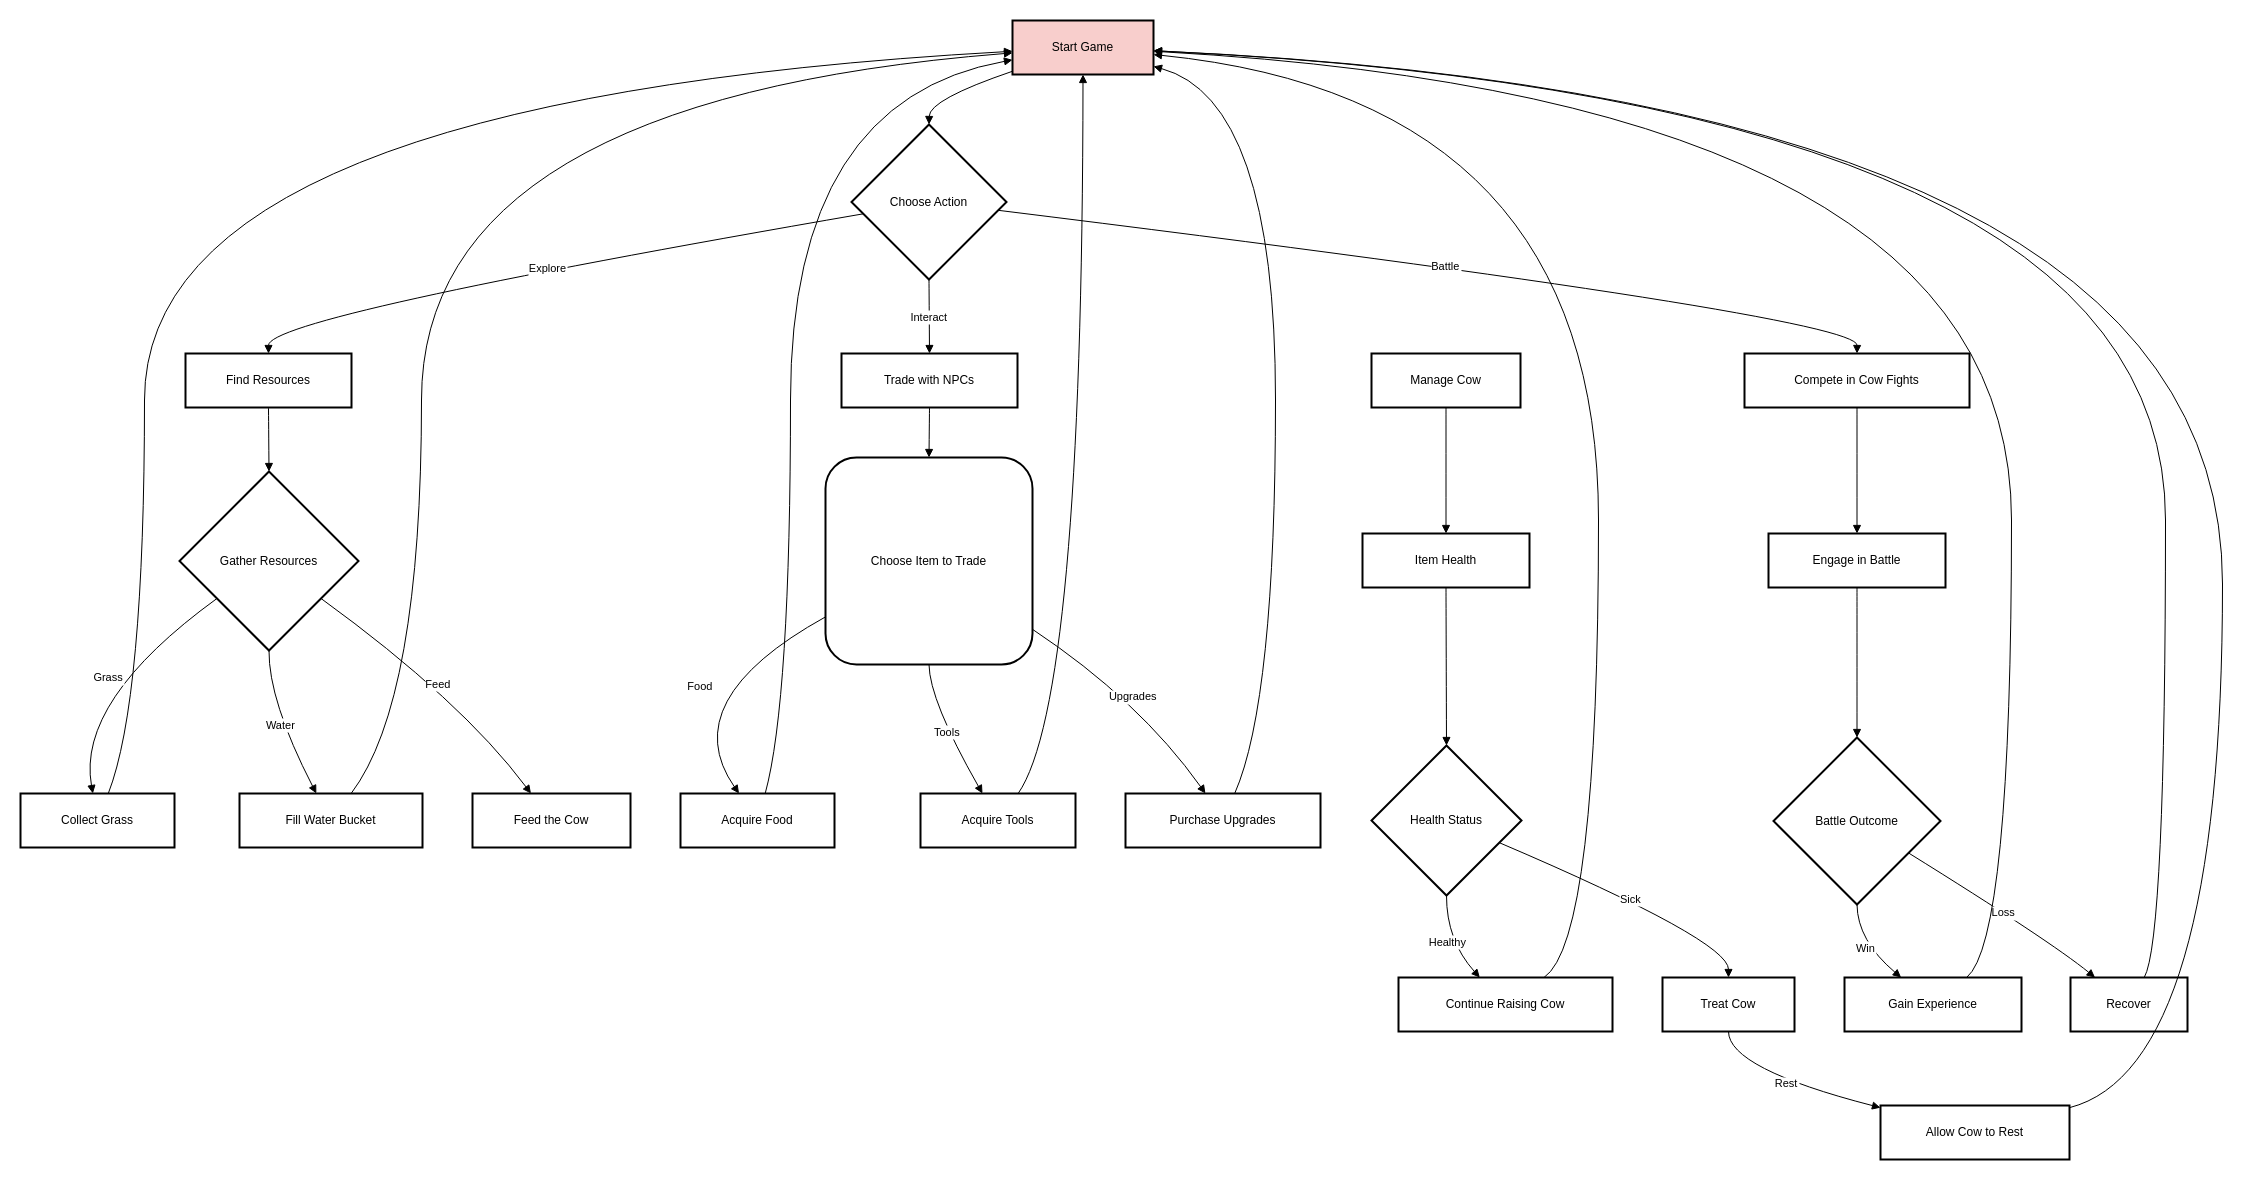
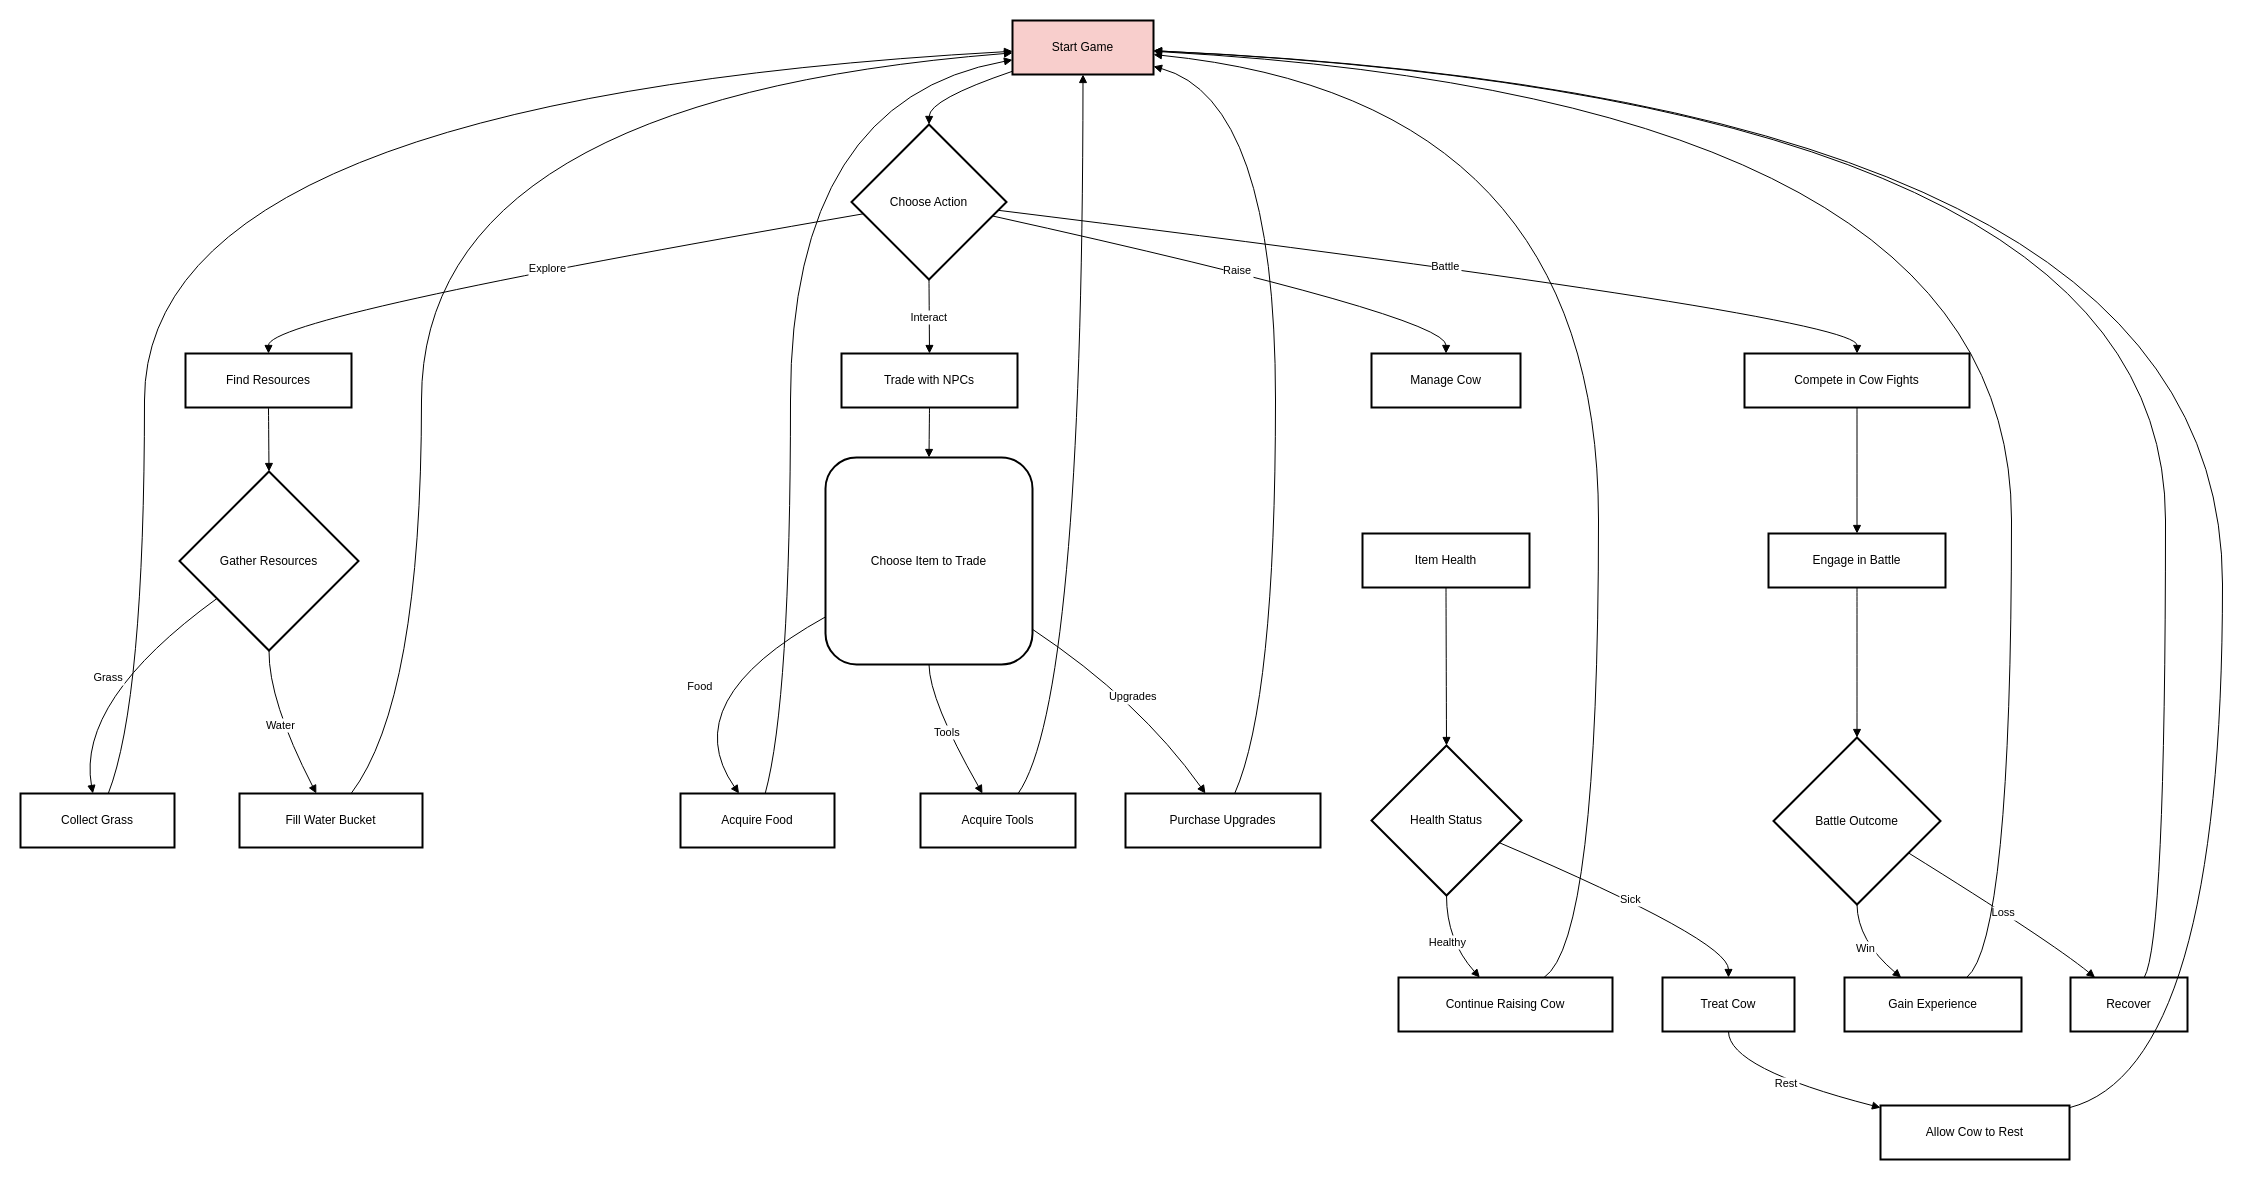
edge "Choose Action" -> "Manage Cow": added, label "Raise"
edge "Manage Cow" -> "Item Health": removed
edge "Gather Resources" -> "Feed the Cow": removed, label "Feed"
node "Feed the Cow": removed
